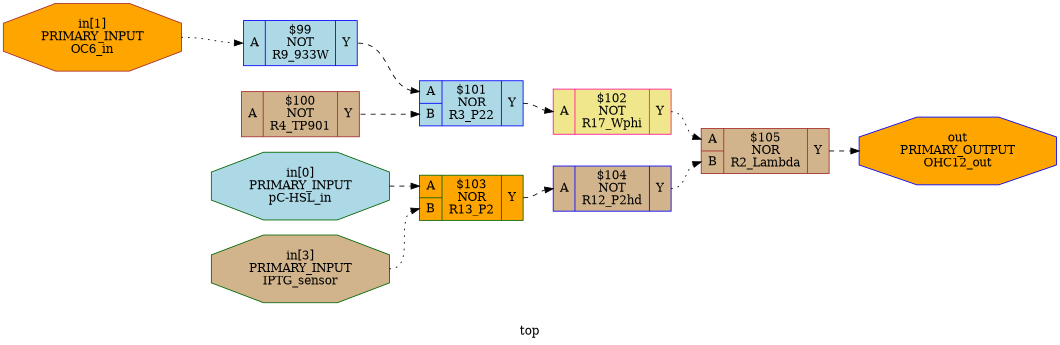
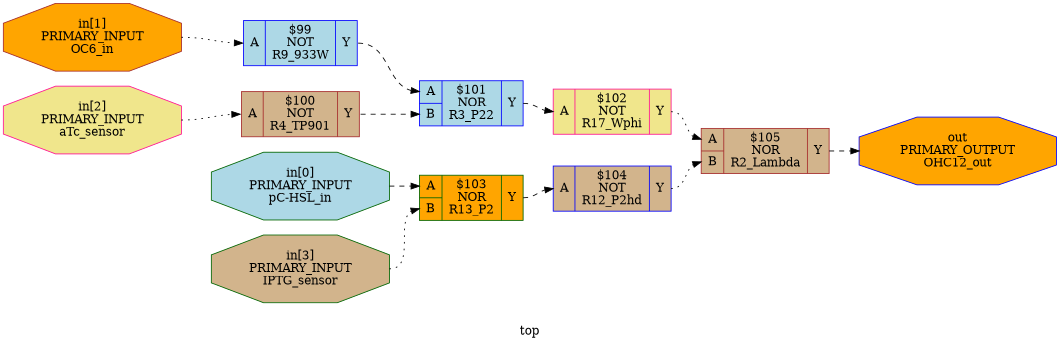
node "in[2] PRIMARY_INPUT aTc_sensor": added
